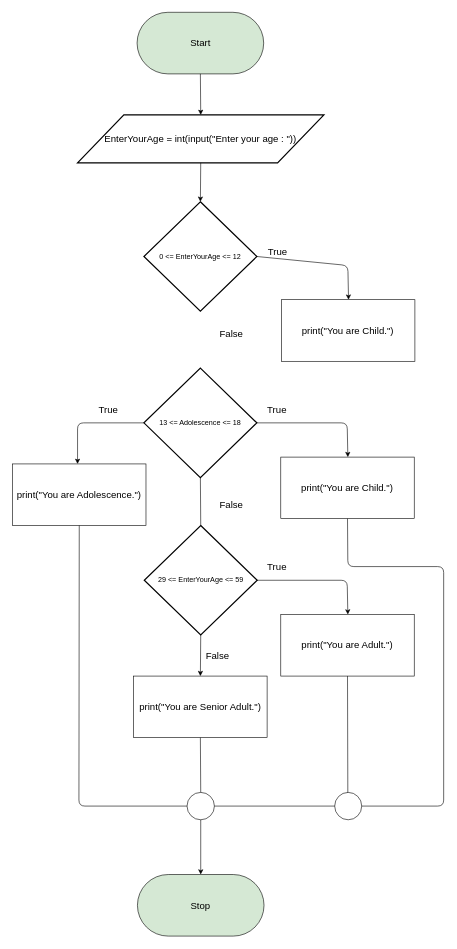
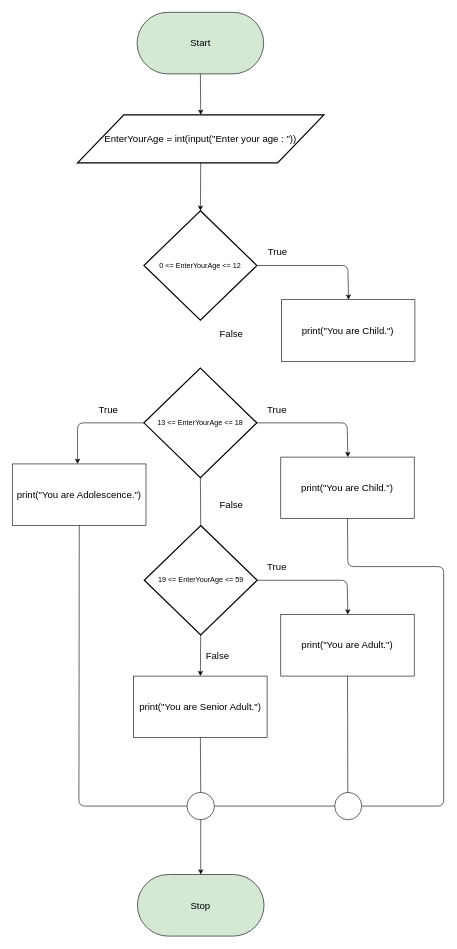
node "0 <= EnterYourAge <= 12": moved (200, 257) -> (200, 266)
node "13 <= Adolescence <= 18": label "13 <= Adolescence <= 18" -> "13 <= EnterYourAge <= 18"
node "29 <= EnterYourAge <= 59": label "29 <= EnterYourAge <= 59" -> "19 <= EnterYourAge <= 59"
